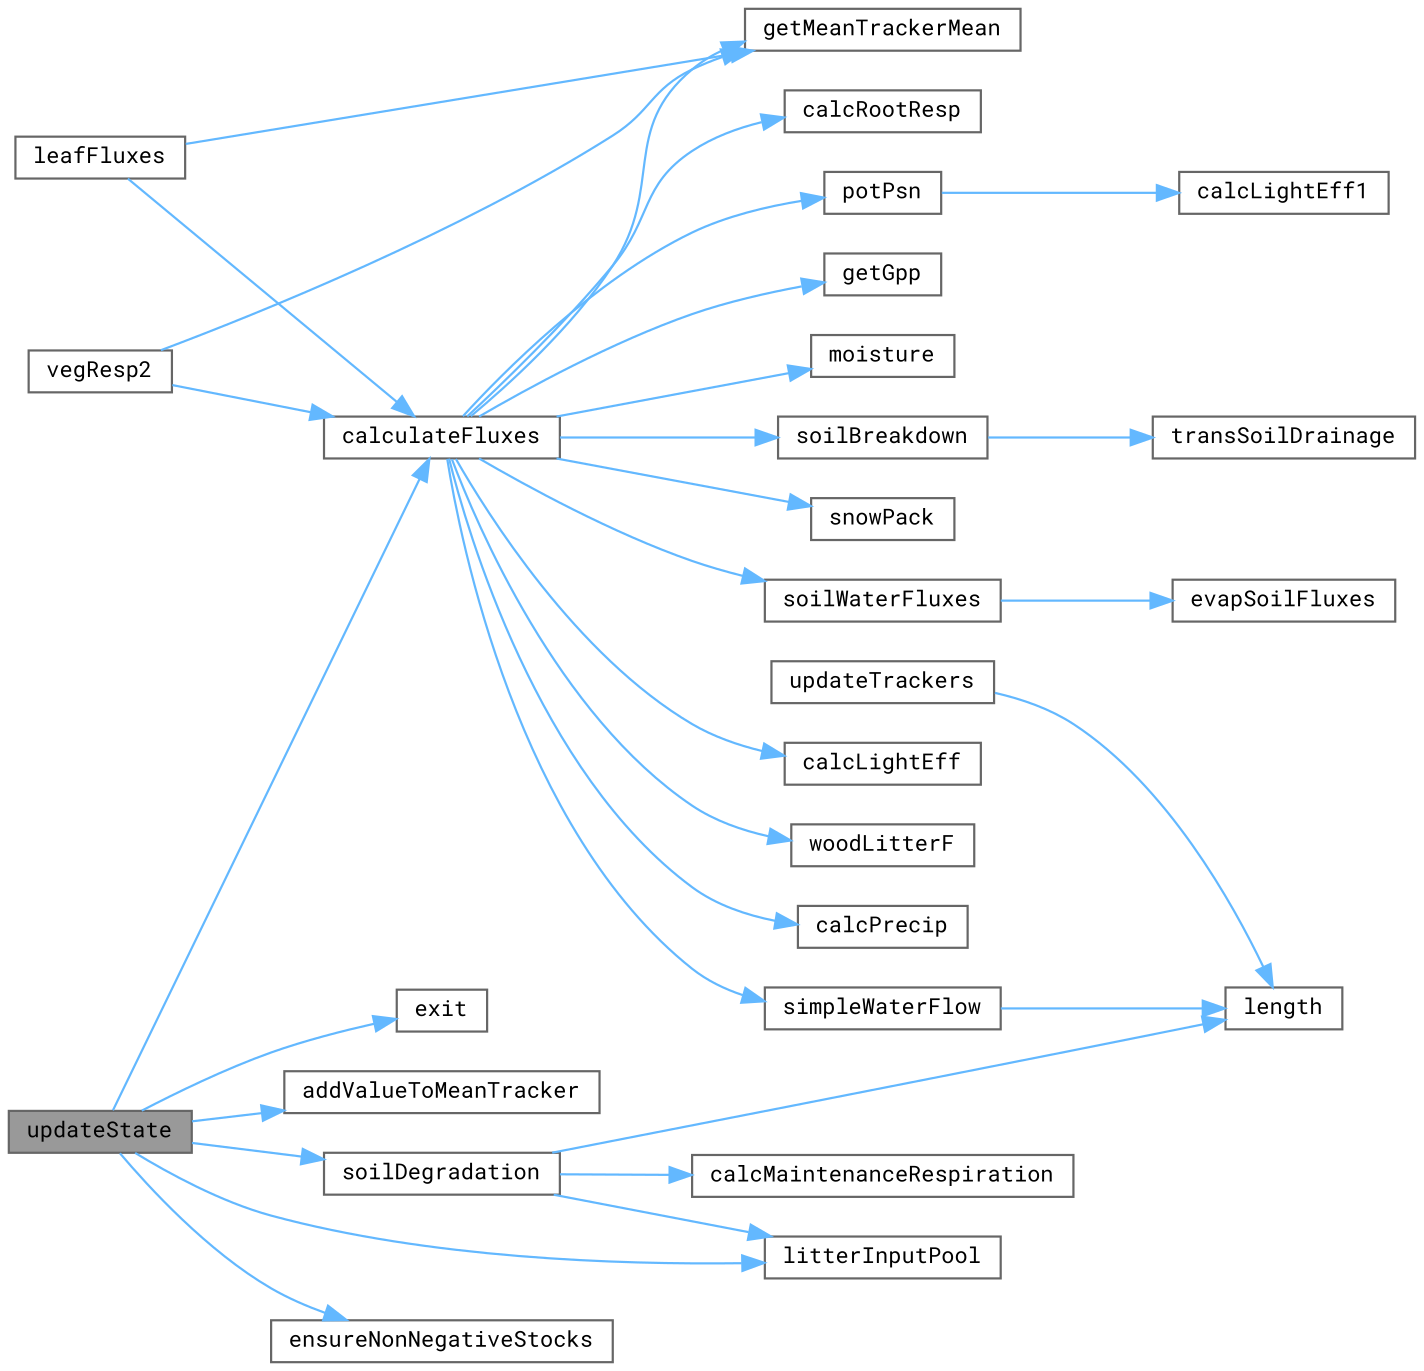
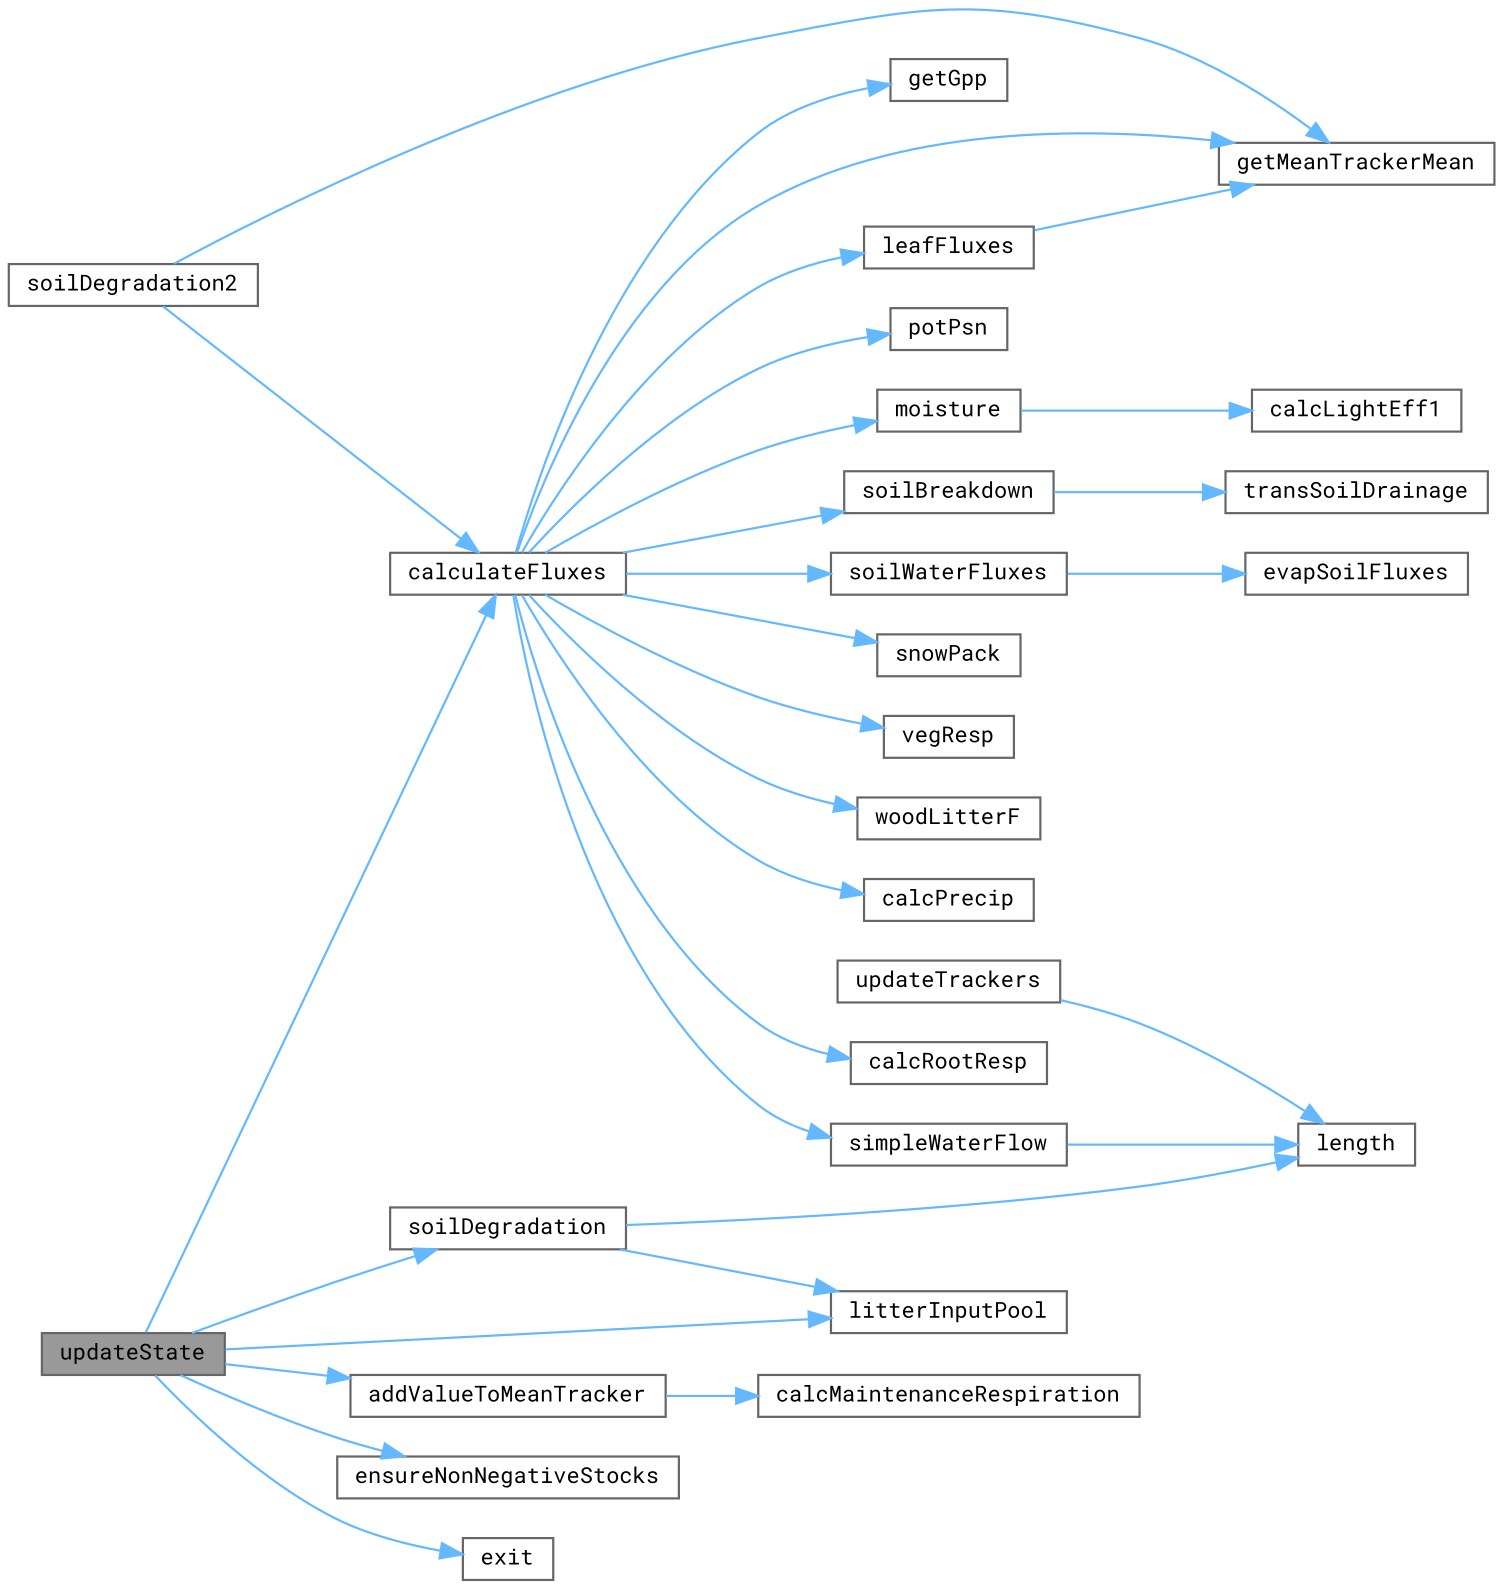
edge "potPsn" -> "calcLightEff1": now "moisture" -> "calcLightEff1"
edge "leafFluxes" -> "calculateFluxes": reversed
node "vegResp2": label "vegResp2" -> "soilDegradation2"
node "calcLightEff": label "calcLightEff" -> "vegResp"
edge "soilDegradation" -> "calcMaintenanceRespiration": now "addValueToMeanTracker" -> "calcMaintenanceRespiration"
